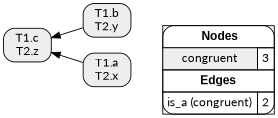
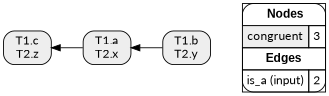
edge "T1.b T2.y" -> "T1.c T2.z": now "T1.b T2.y" -> "T1.a T2.x"
node "Nodes": text "is_a (congruent)" -> "is_a (input)"
